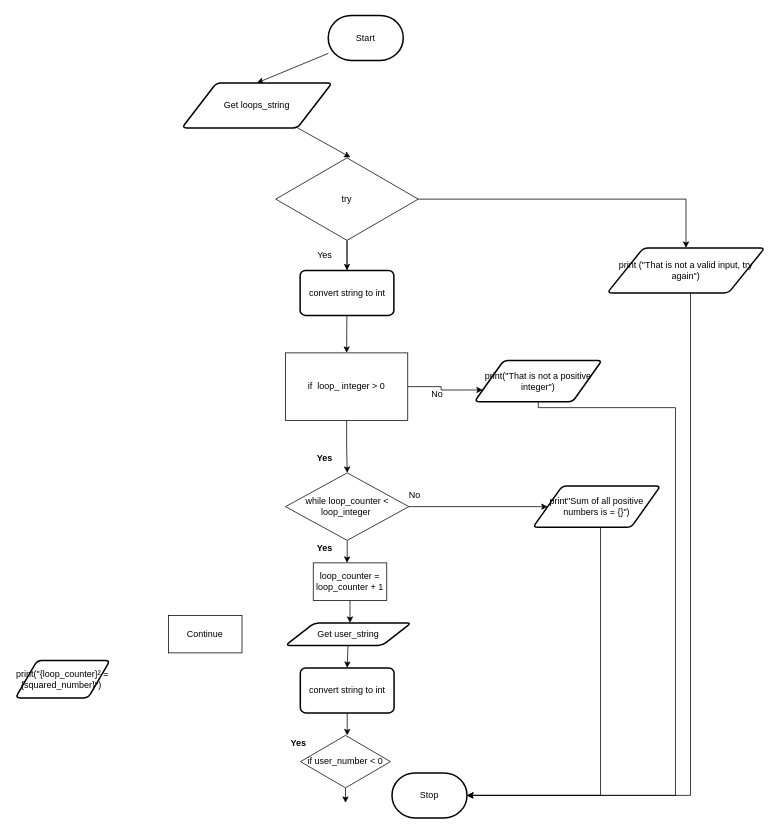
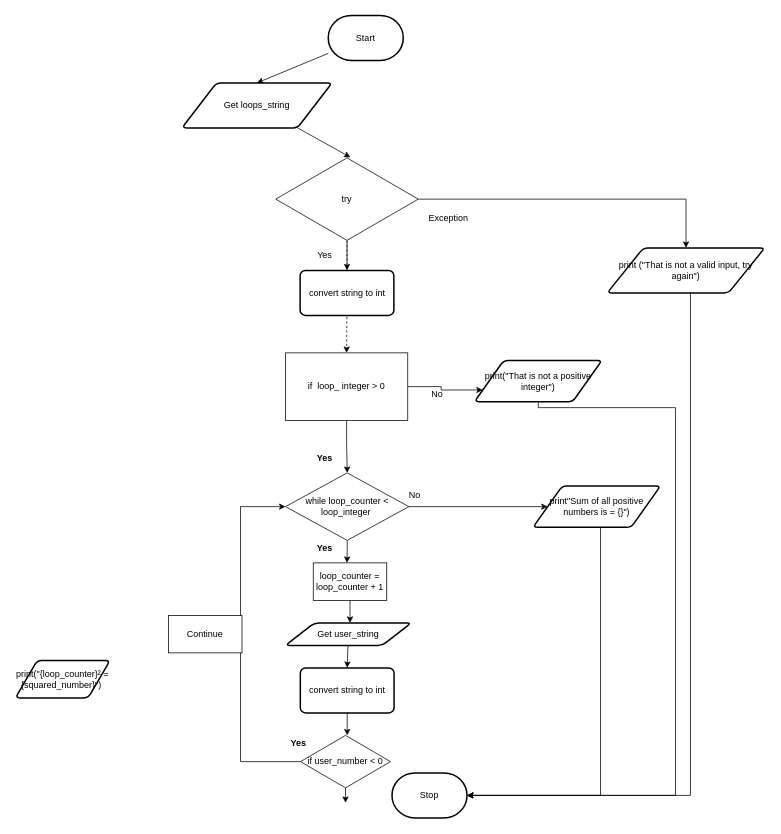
node "Exception": added
edge "try" -> "if loop_ integer > 0": style solid -> dashed
edge "if user_number < 0" -> "while loop_counter < loop_integer": added
